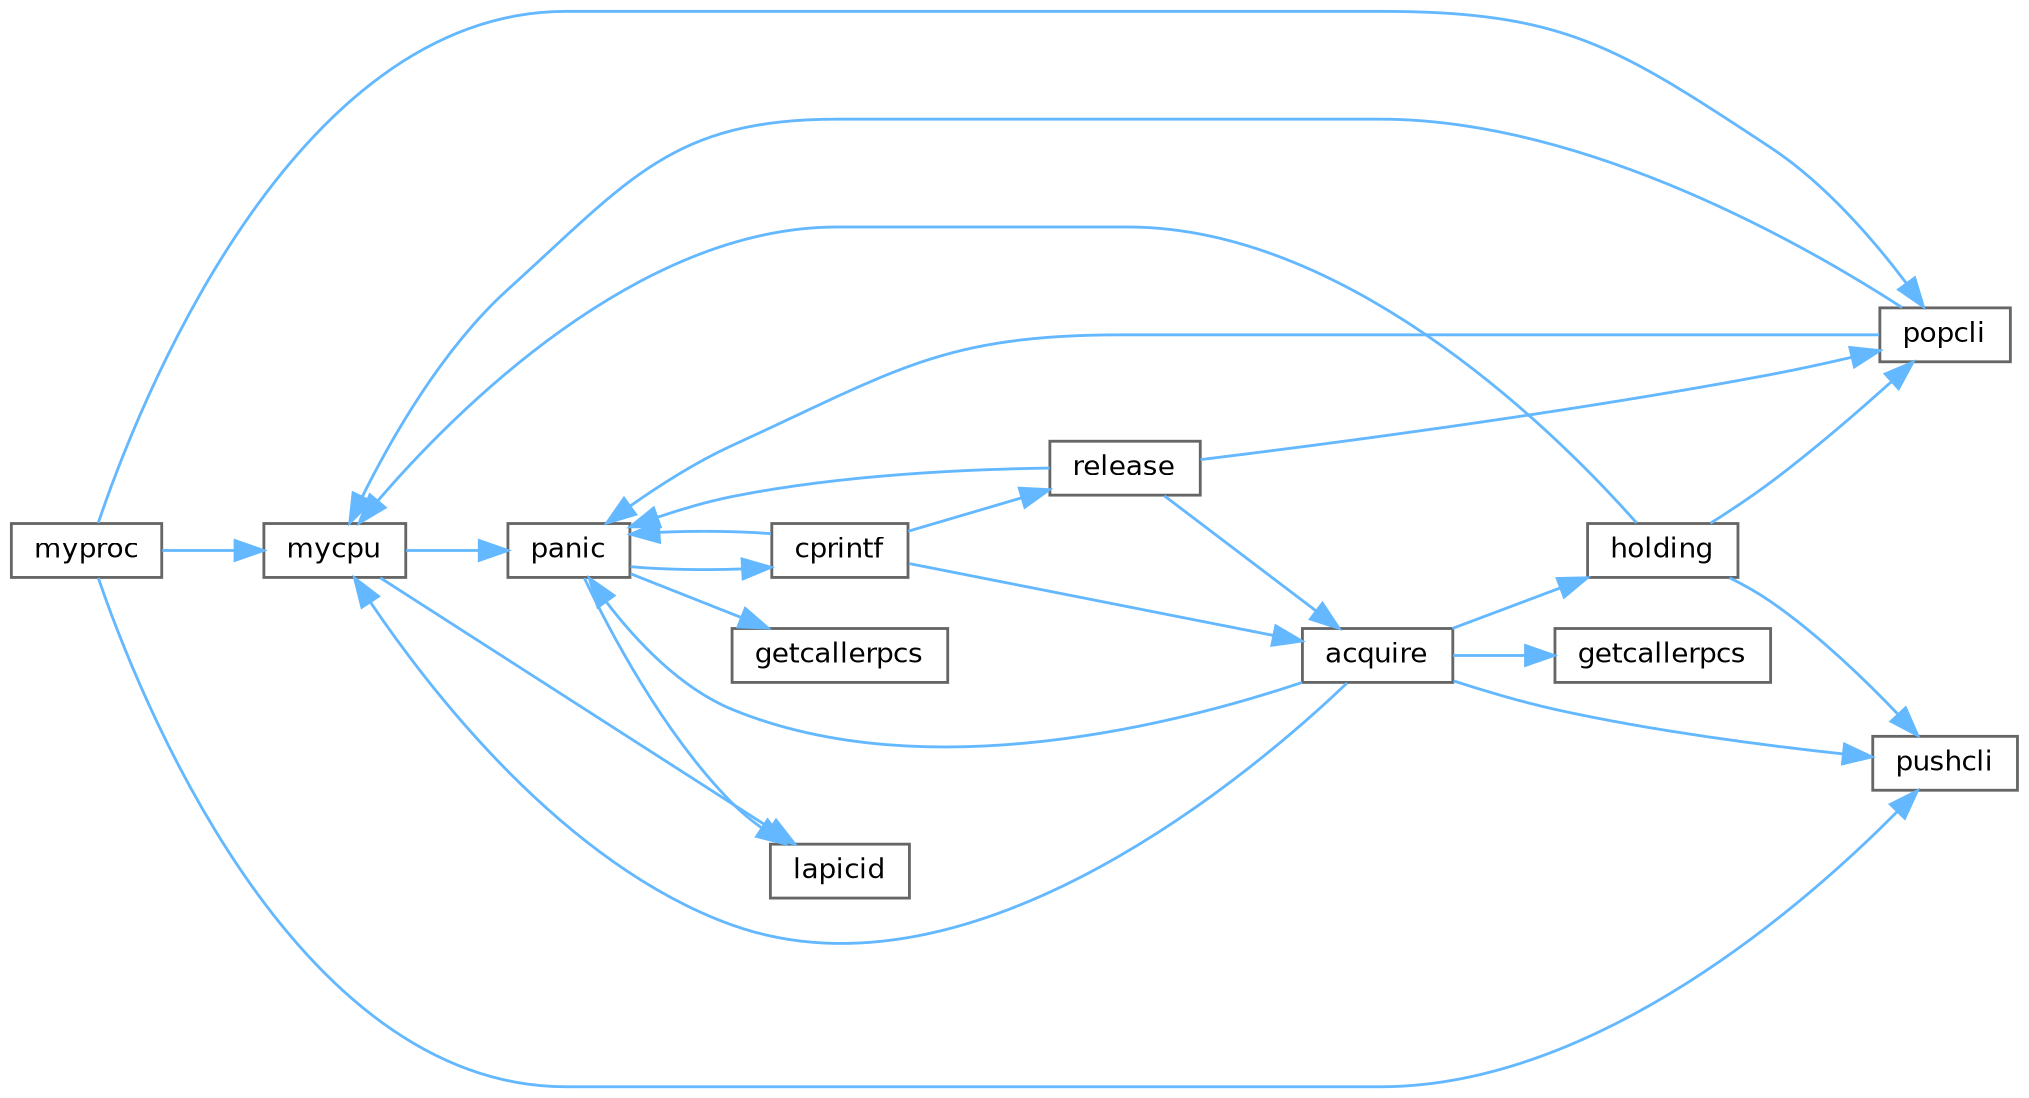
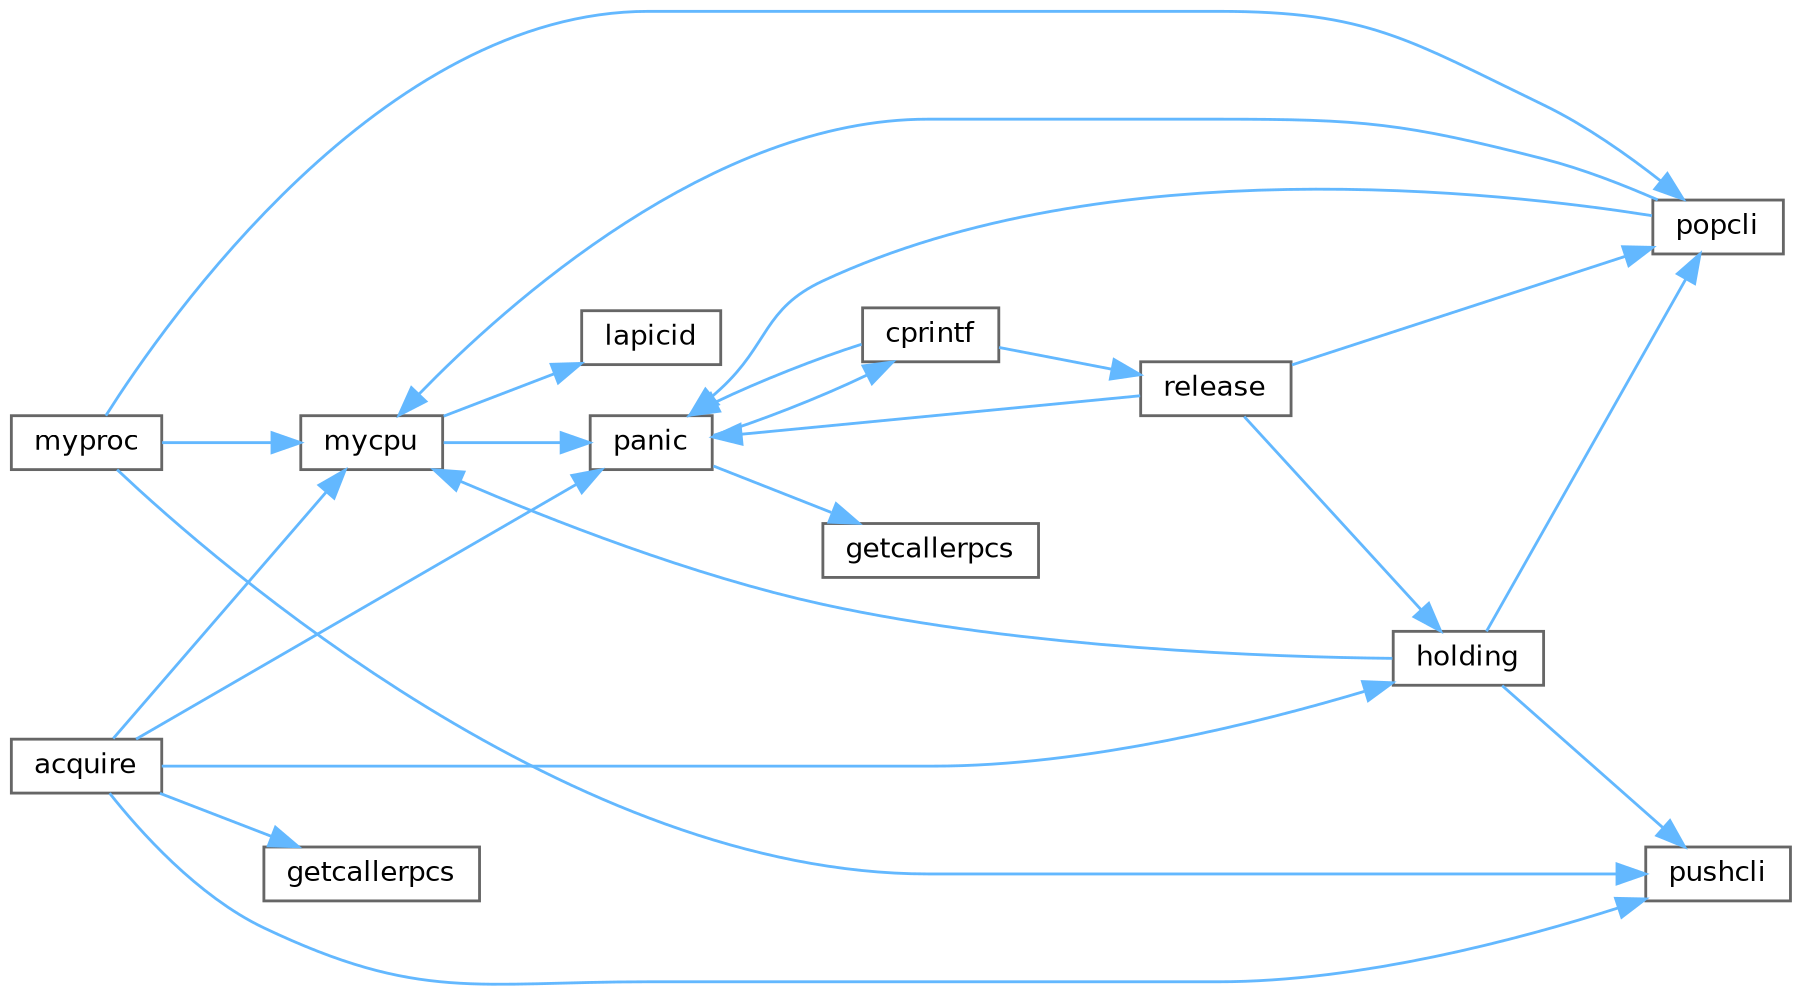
edge "release" -> "acquire": now "release" -> "holding"
edge "cprintf" -> "acquire": removed
edge "panic" -> "lapicid": removed
